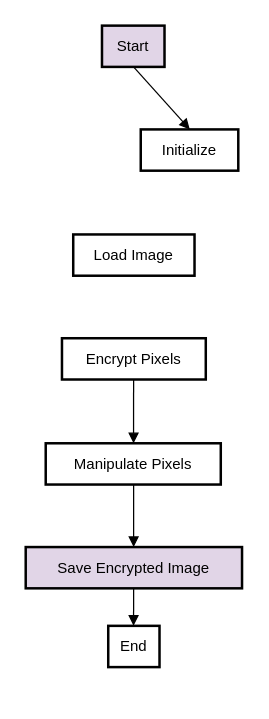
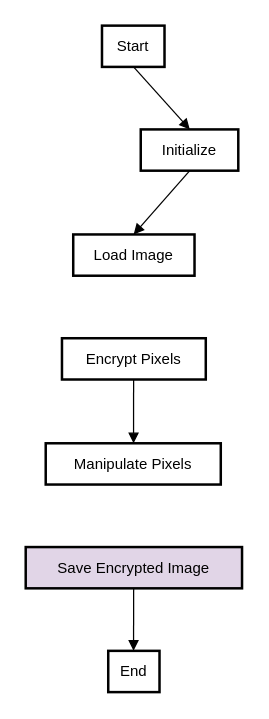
node "Start": fillcolor #e1d5e7 -> #ffffff
edge "Initialize" -> "Load Image": added
edge "Manipulate Pixels" -> "Save Encrypted Image": removed
node "End": moved (134, 646) -> (134, 671)
